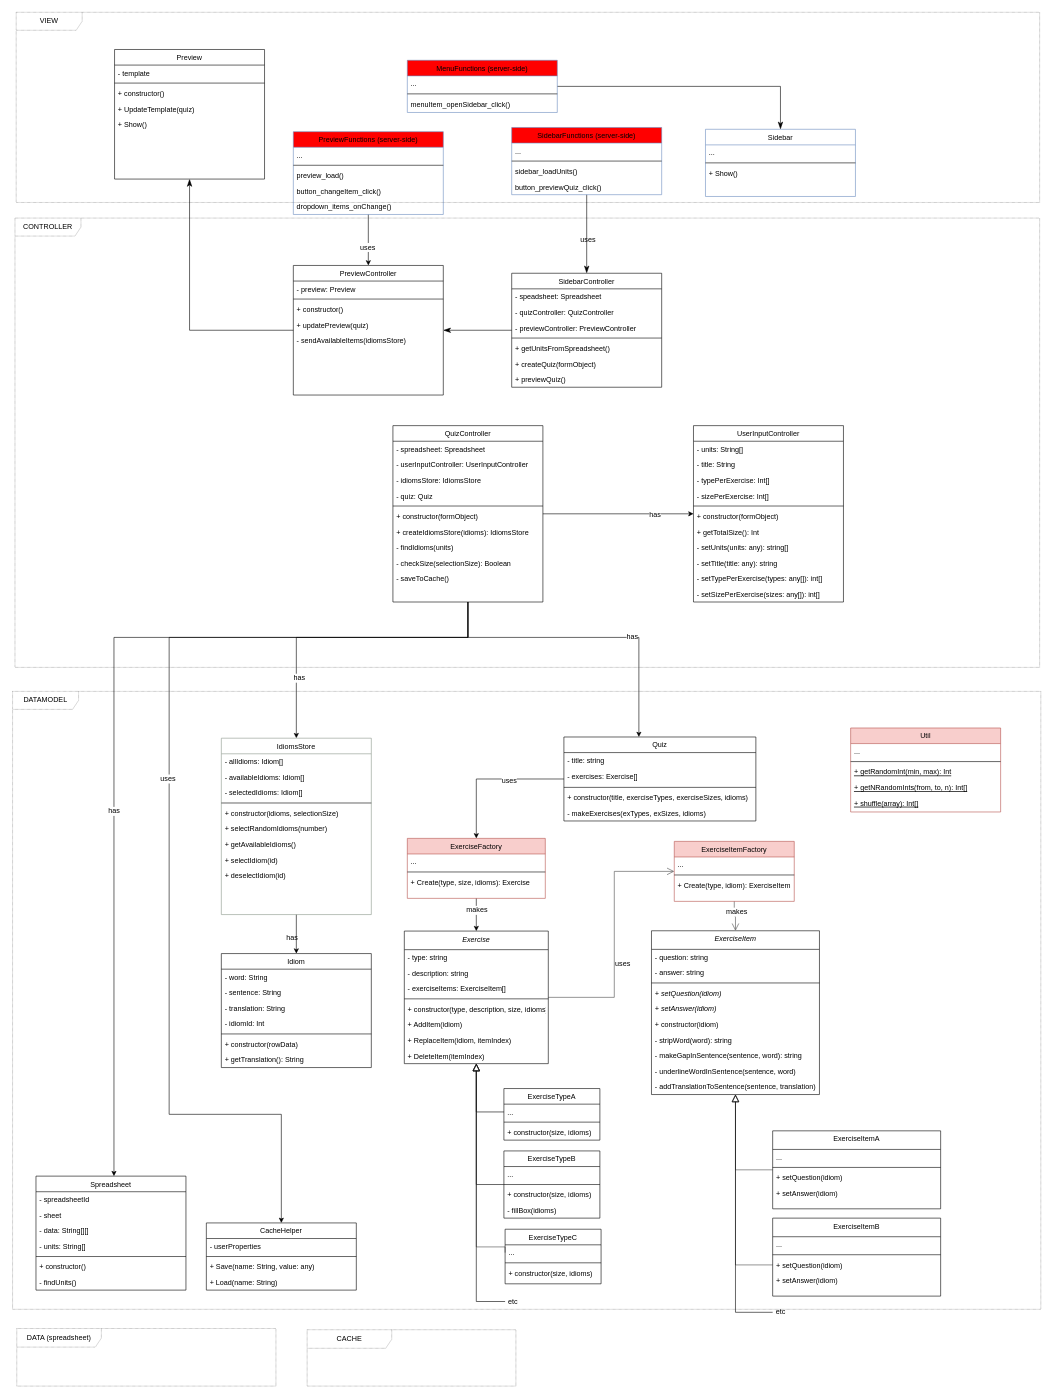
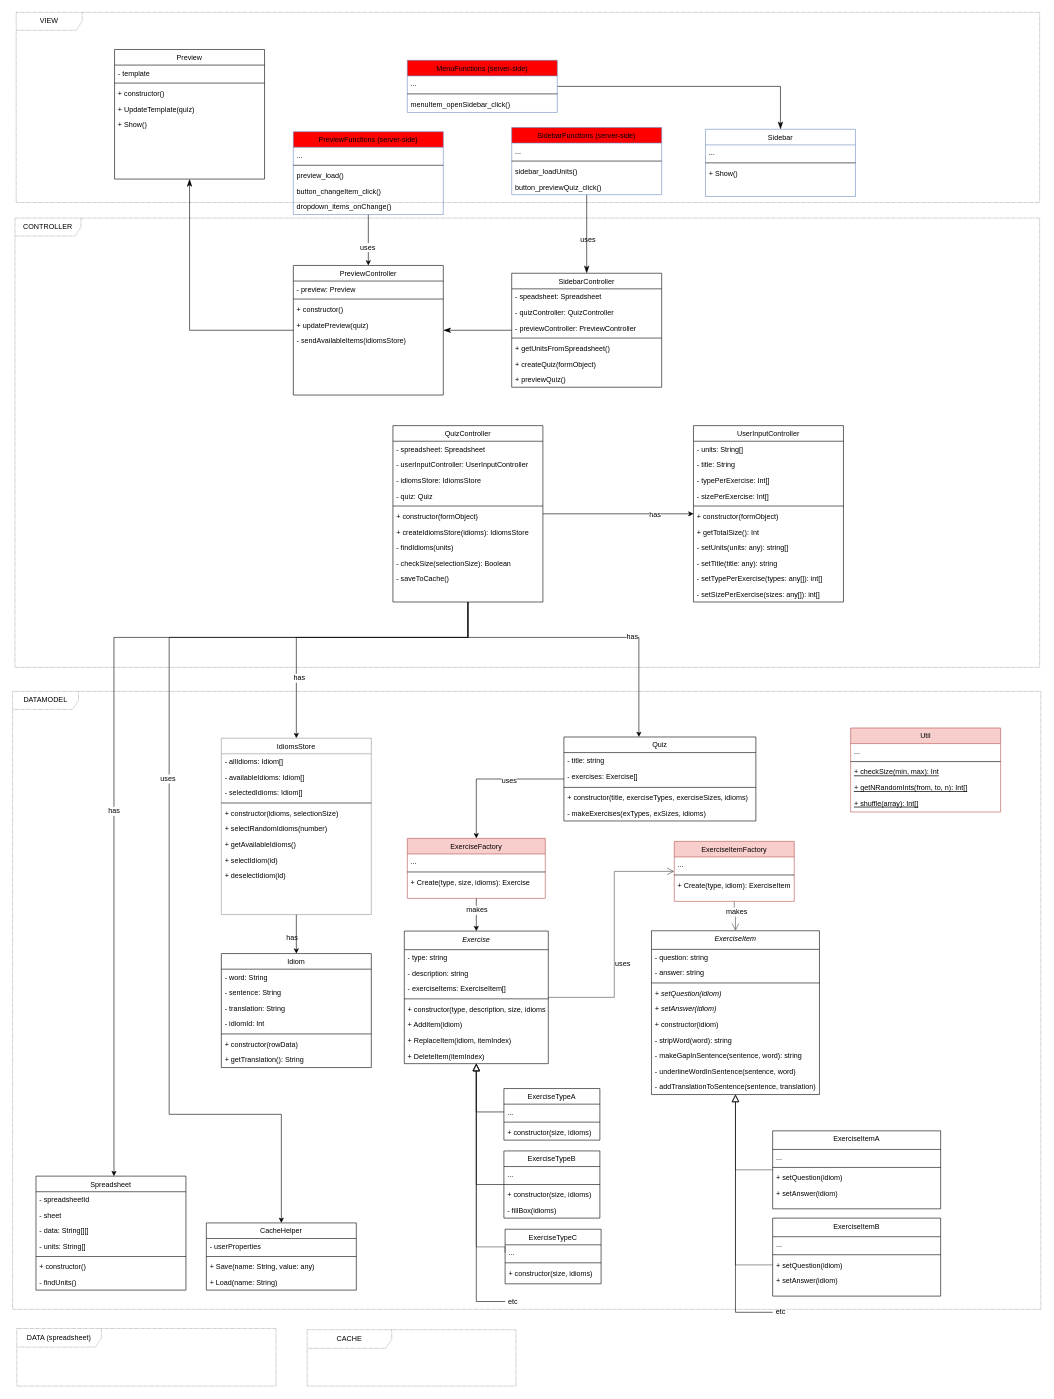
node "+ getRandomInt(min, max): Int": label "+ getRandomInt(min, max): Int" -> "+ checkSize(min, max): Int"
